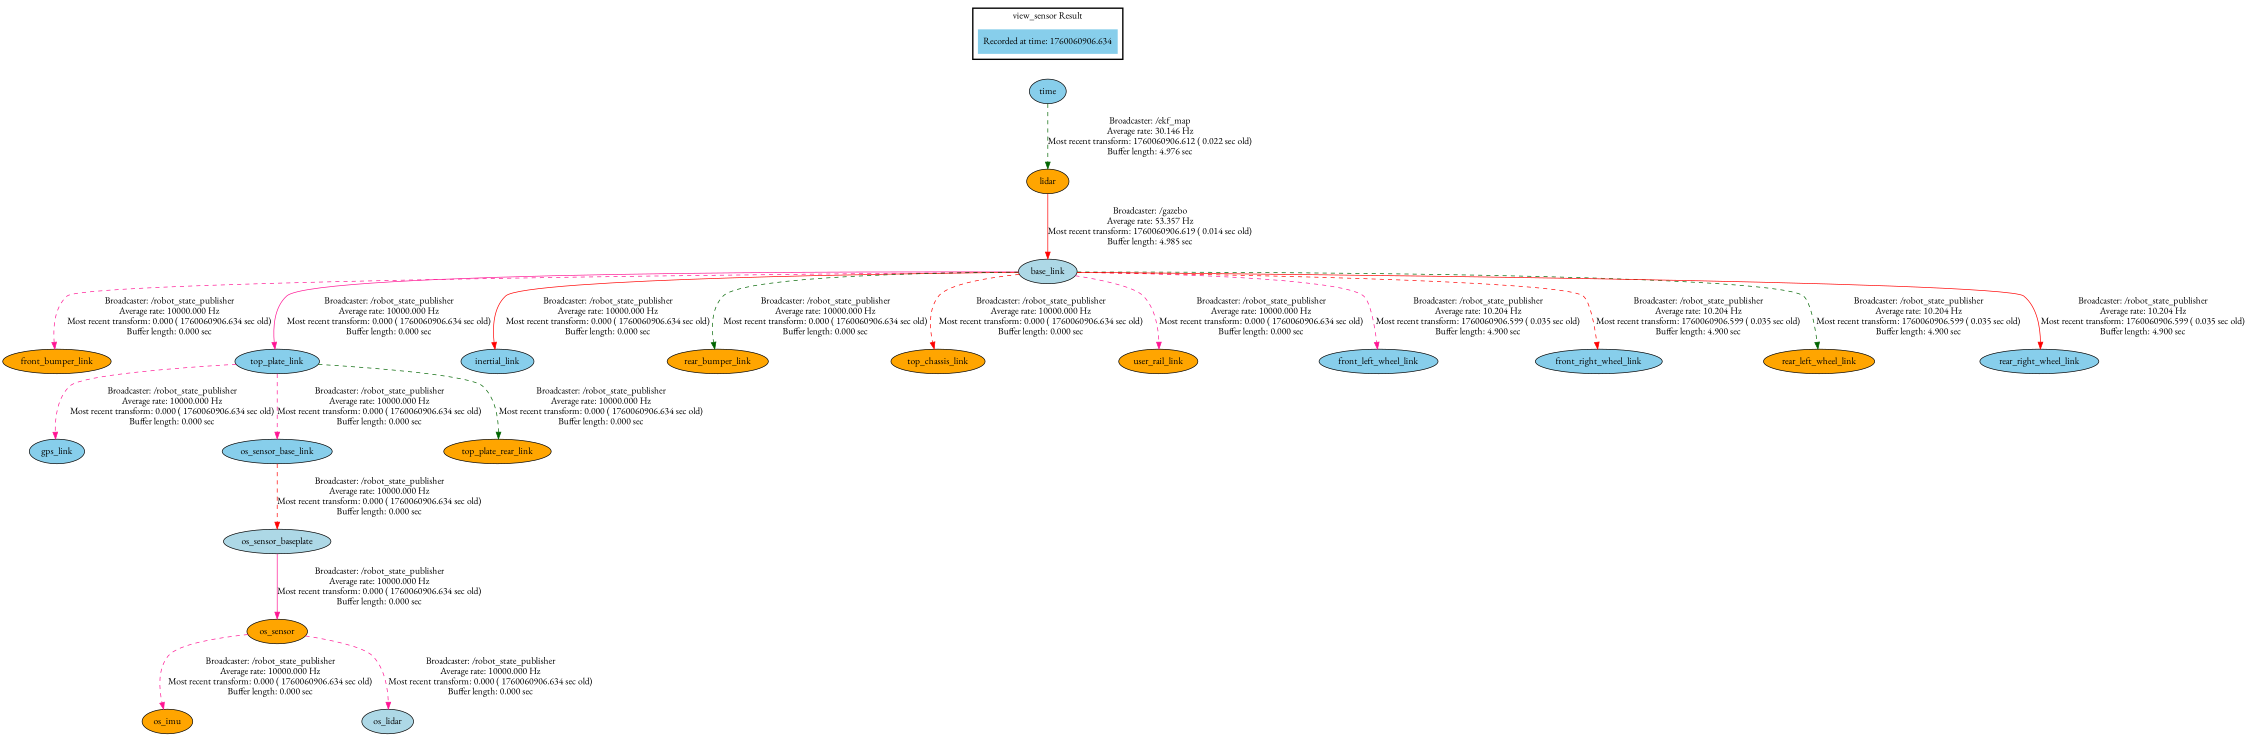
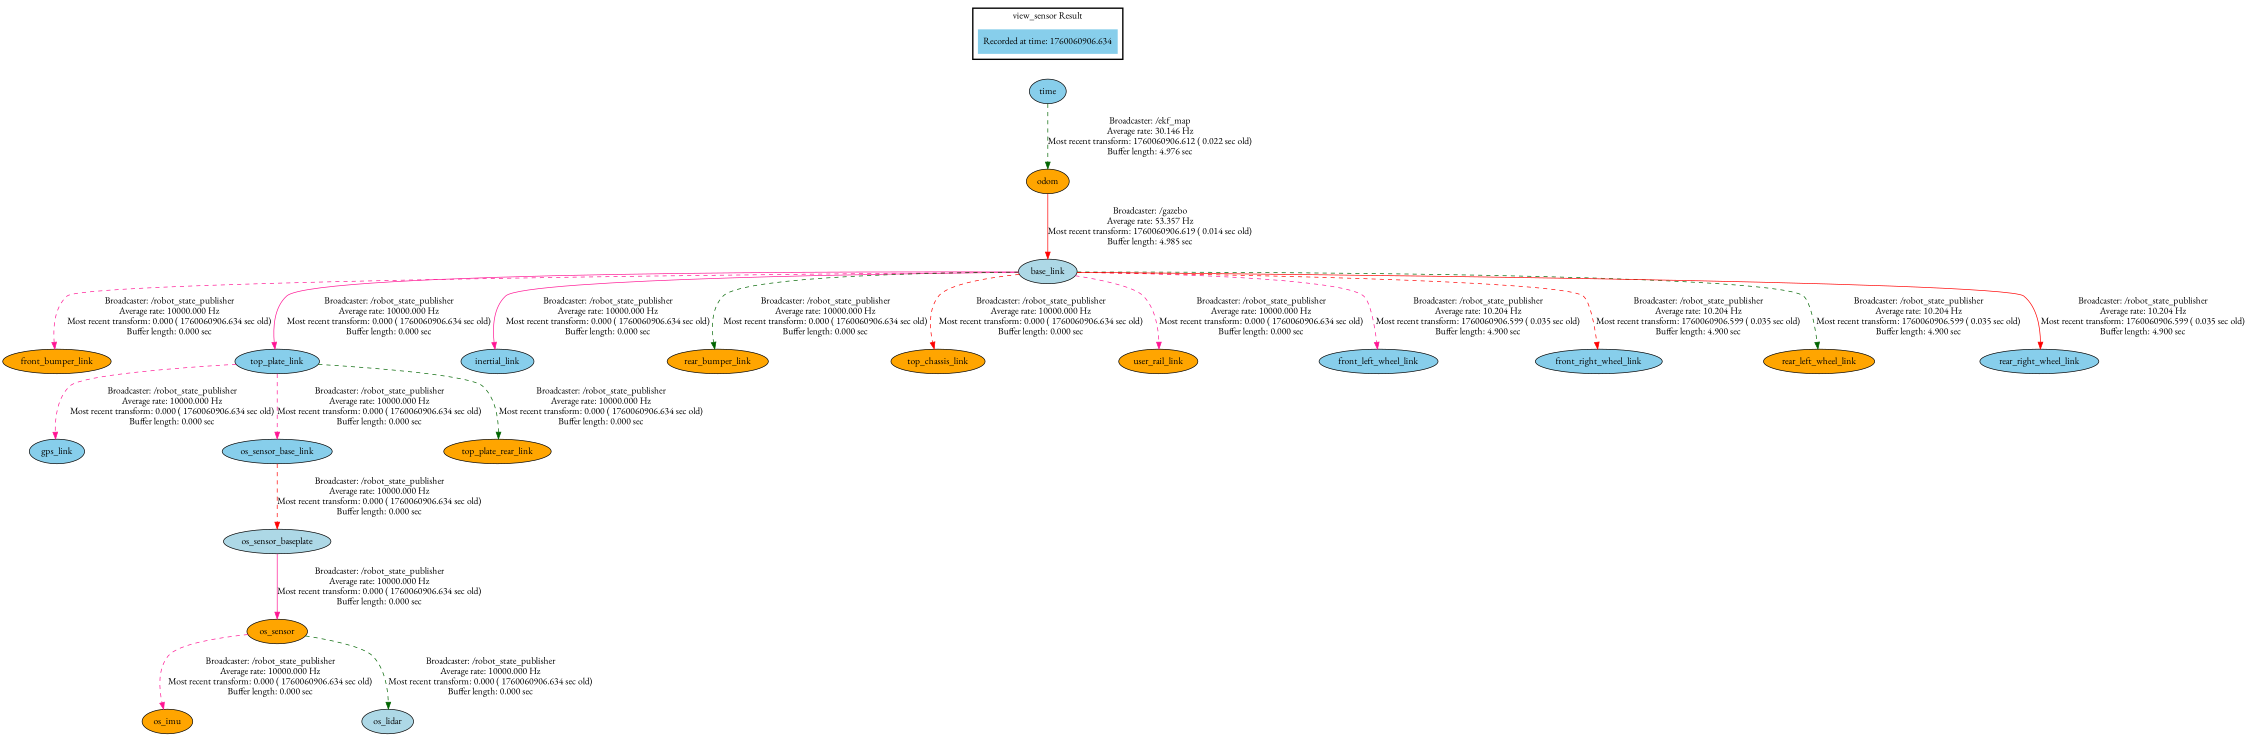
node "lidar": label "lidar" -> "odom"
edge "base_link" -> "inertial_link": color red -> deeppink
edge "os_sensor" -> "os_lidar": color deeppink -> darkgreen
